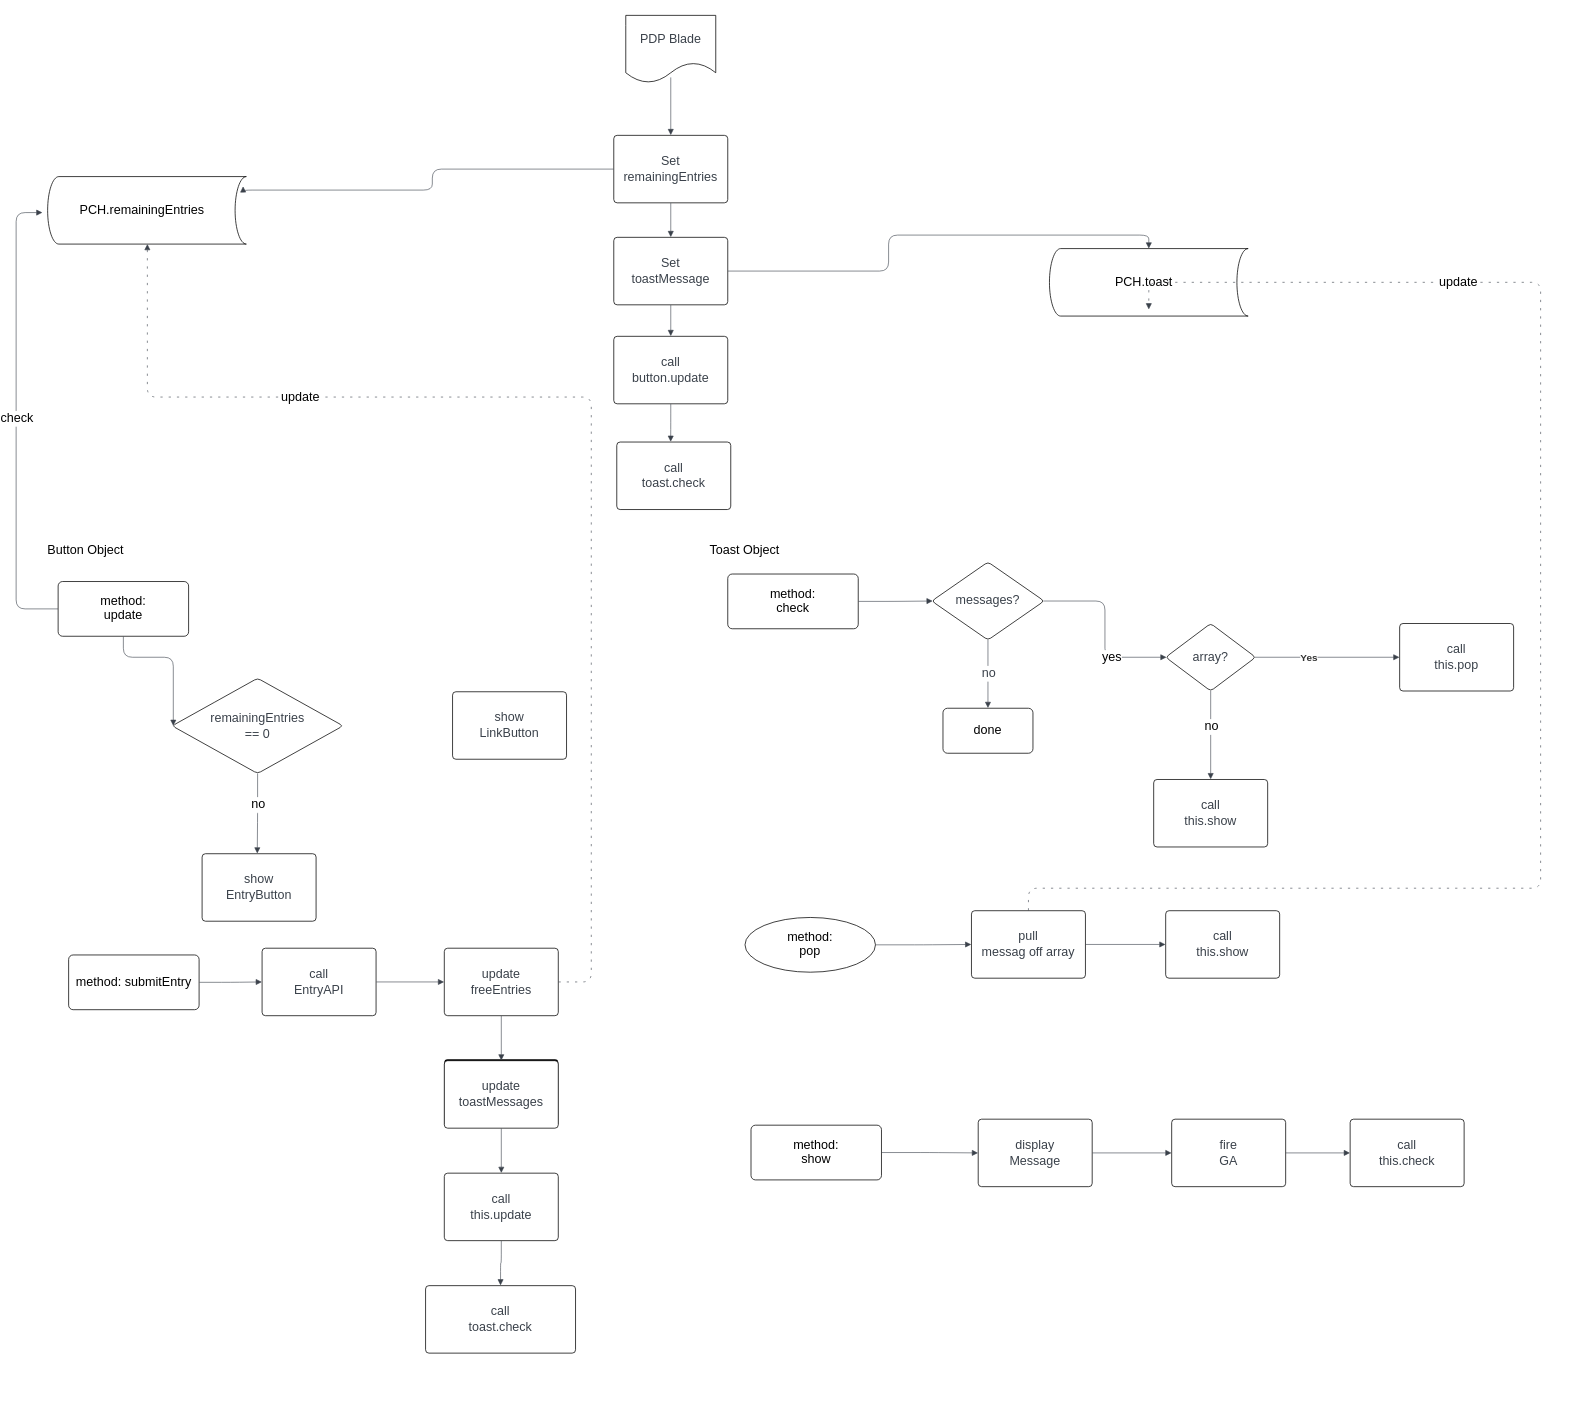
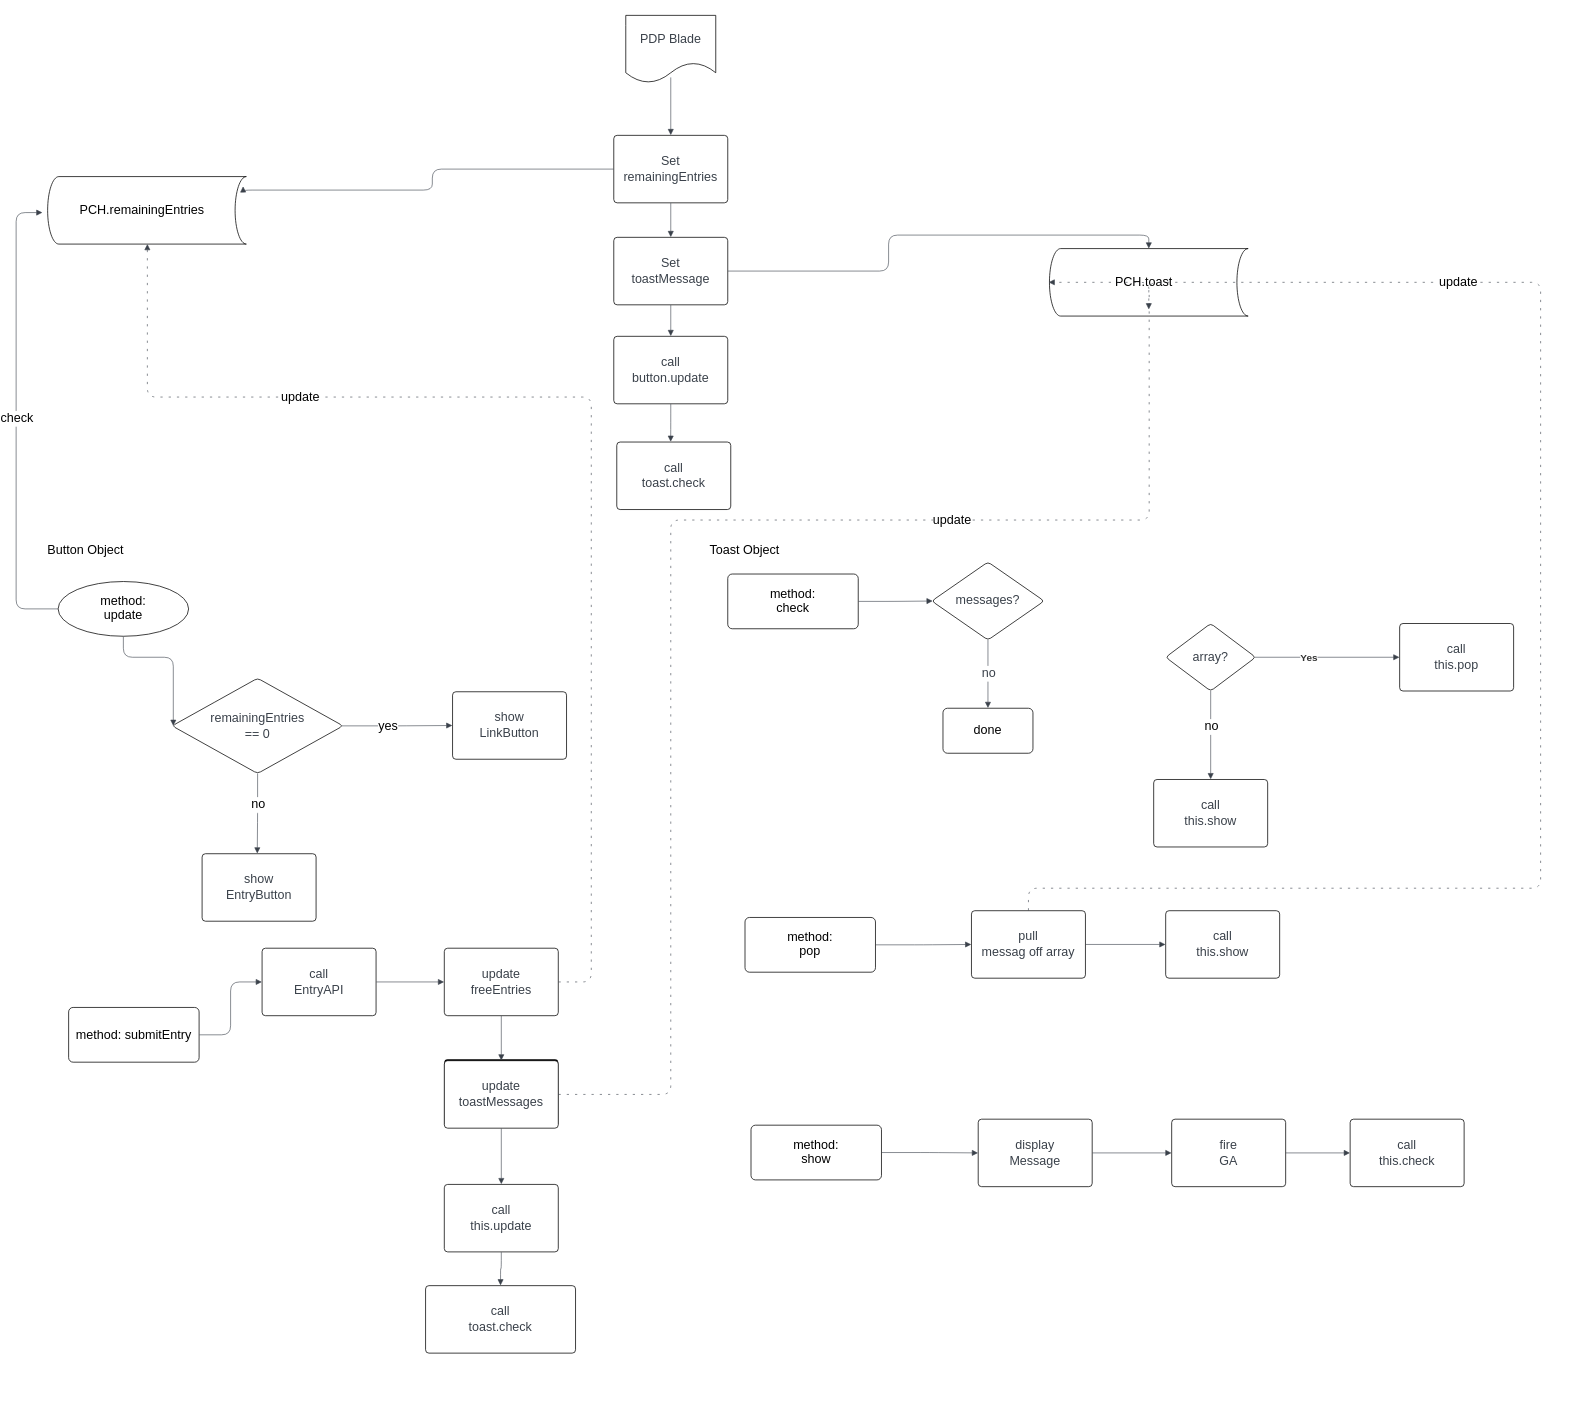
edge "update toastMessages" -> "PCH.toast": added, label "update"
node "method: update": shape rounded rectangle -> ellipse
edge "messages?" -> "array?": removed, label "yes"
edge "remainingEntries == 0" -> "show LinkButton": added, label "yes"
node "method: pop": shape ellipse -> rounded rectangle
node "method: submitEntry": moved (134, 983) -> (134, 1035)
node "call this.update": moved (501, 1207) -> (501, 1218)
